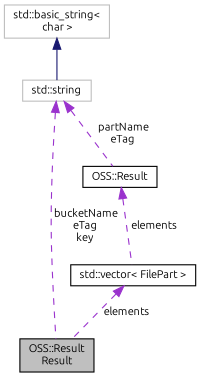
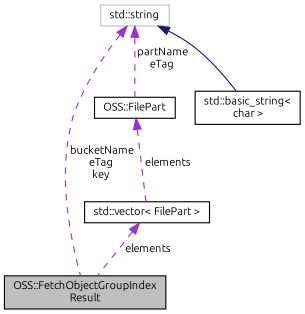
node "std::basic_string< char >": color grey75 -> black
edge "std::string" -> "std::basic_string< char >": reversed
node "OSS::Result": label "OSS::Result" -> "OSS::FilePart"
node "OSS::Result Result": label "OSS::Result Result" -> "OSS::FetchObjectGroupIndex Result"
